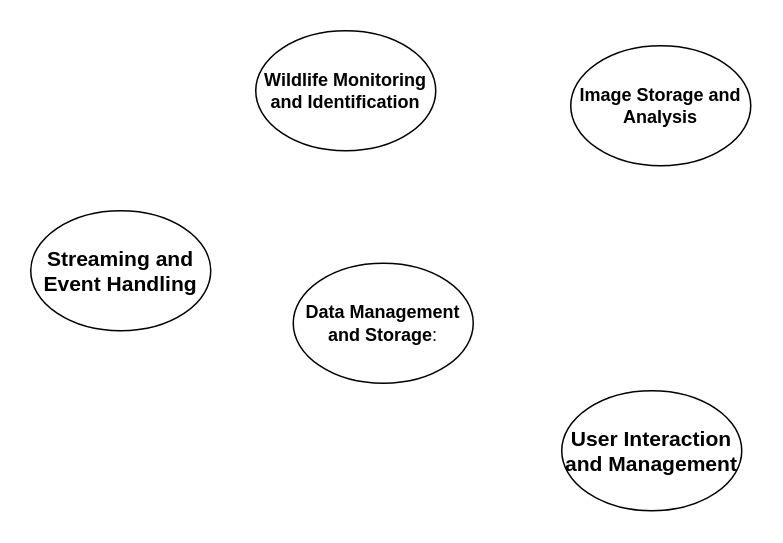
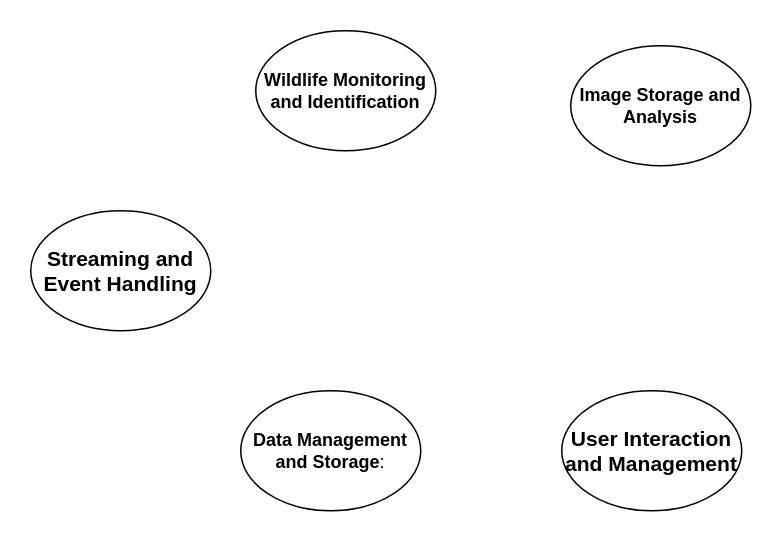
node "Data Management and Storage:": moved (383, 323) -> (331, 451)
